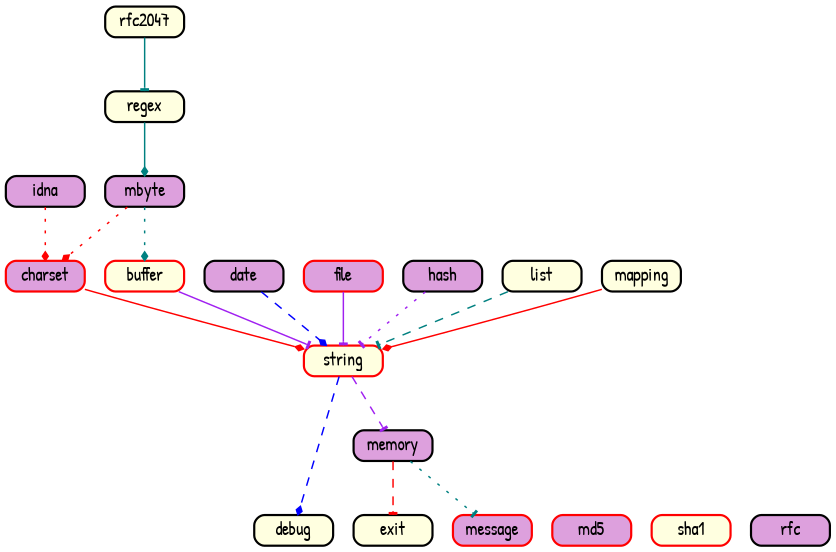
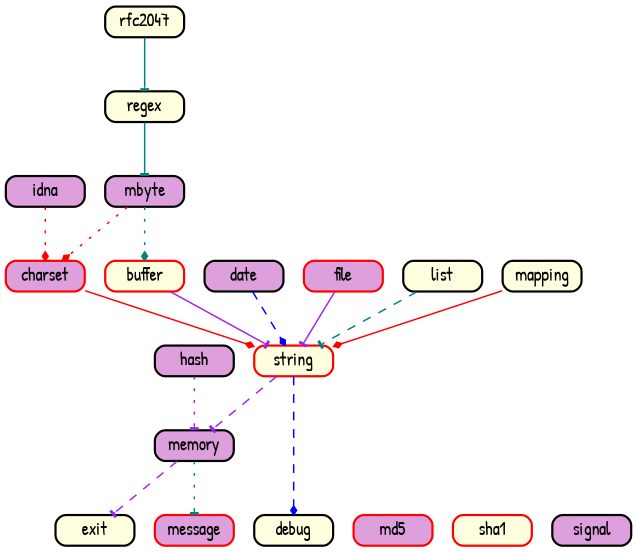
edge "regex" -> "mbyte": arrowhead diamond -> tee
edge "hash" -> "string": now "hash" -> "memory"
edge "memory" -> "exit": color red -> purple
node "rfc": label "rfc" -> "signal"
